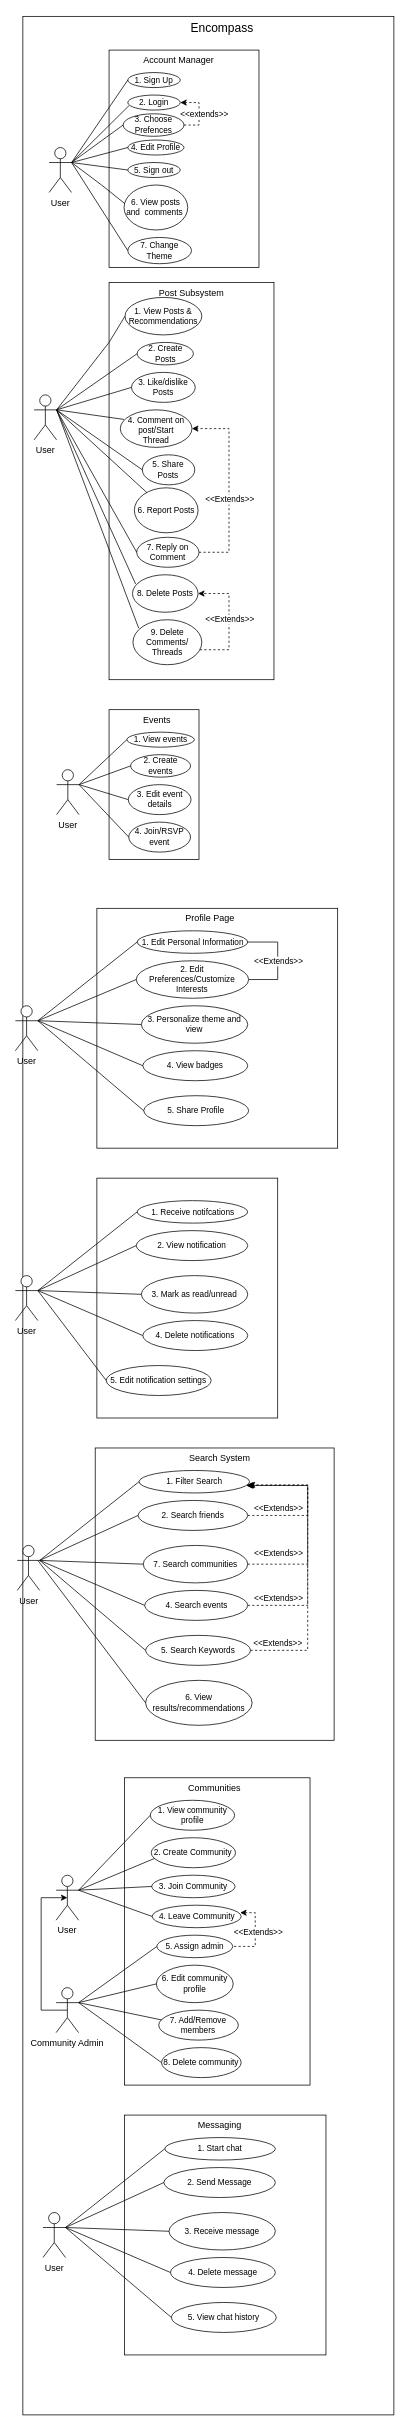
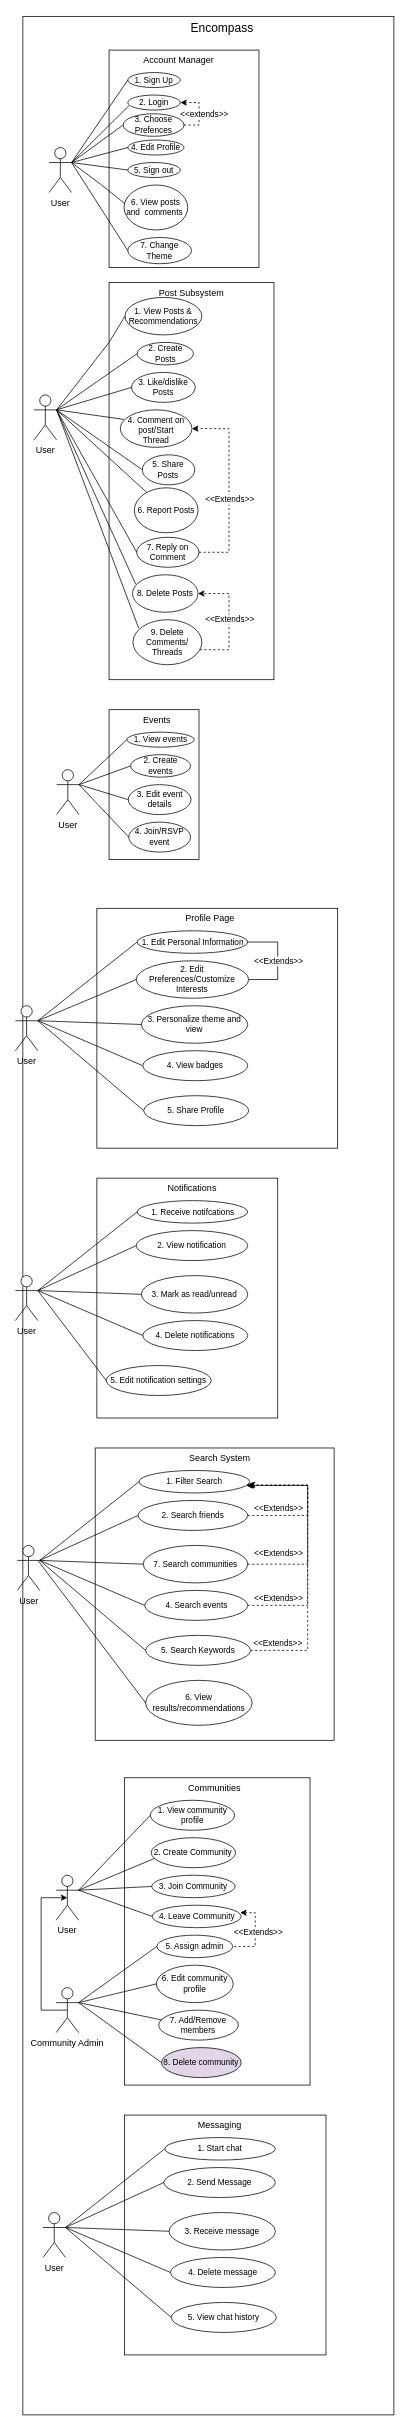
node "Notifications": added
node "8. Delete community": fillcolor #ffffff -> #e1d5e7
